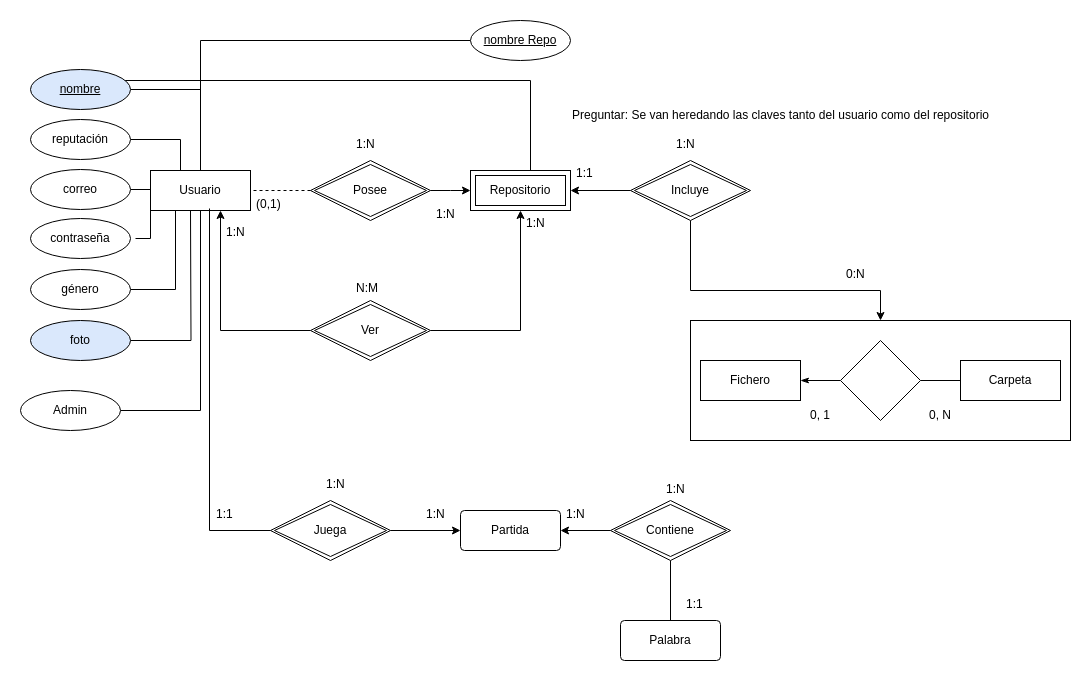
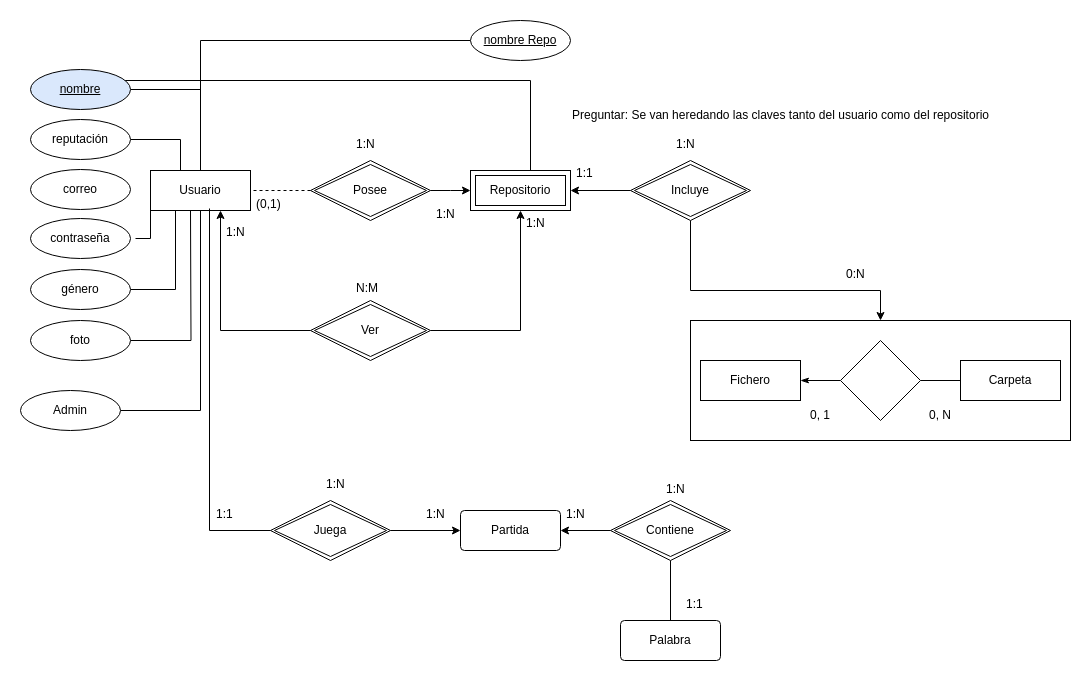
edge "correo" -- "Usuario": removed
node "foto": fillcolor #dae8fc -> #ffffff
